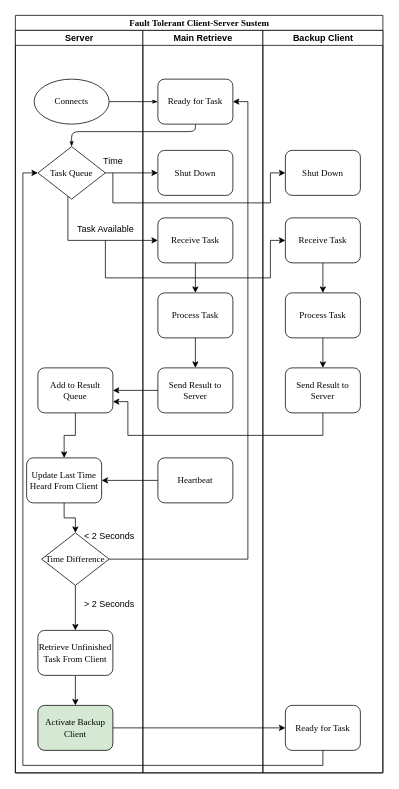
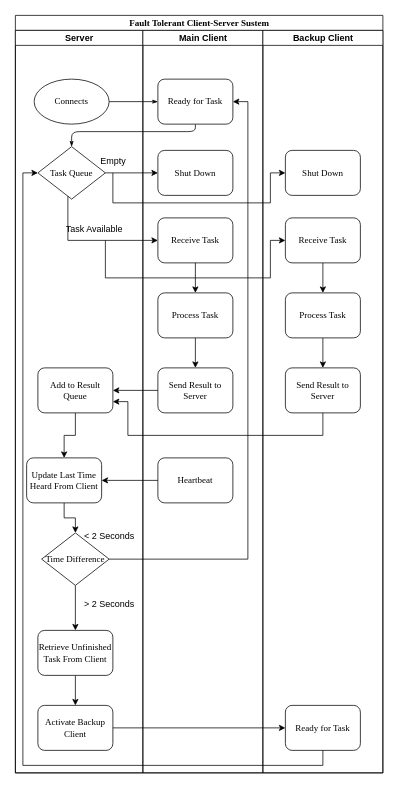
node "Main Retrieve": label "Main Retrieve" -> "Main Client"
node "Time": label "Time" -> "Empty"
node "Task Available": moved (105, 229) -> (94, 229)
node "Activate Backup Client": fillcolor #d5e8d4 -> #ffffff
